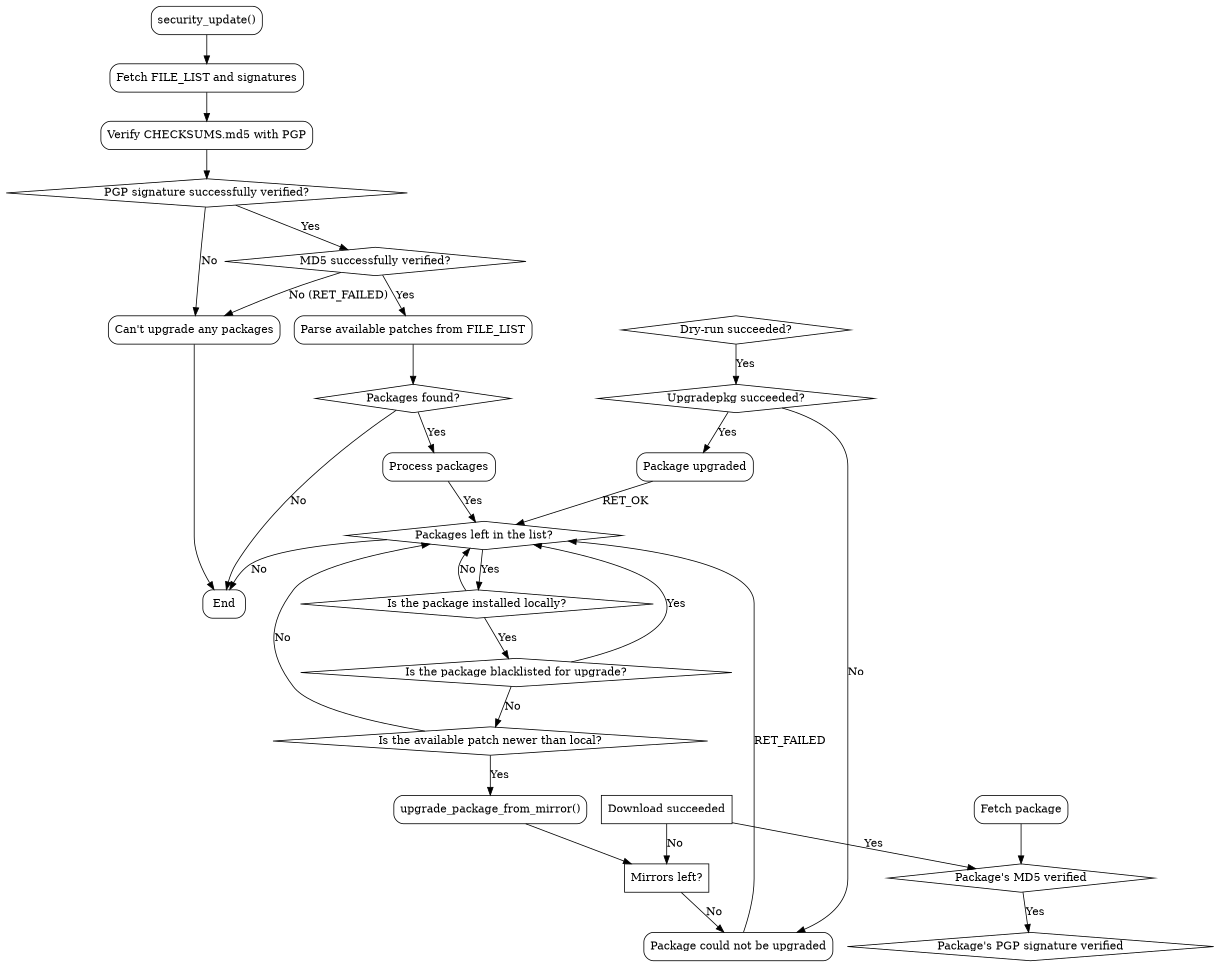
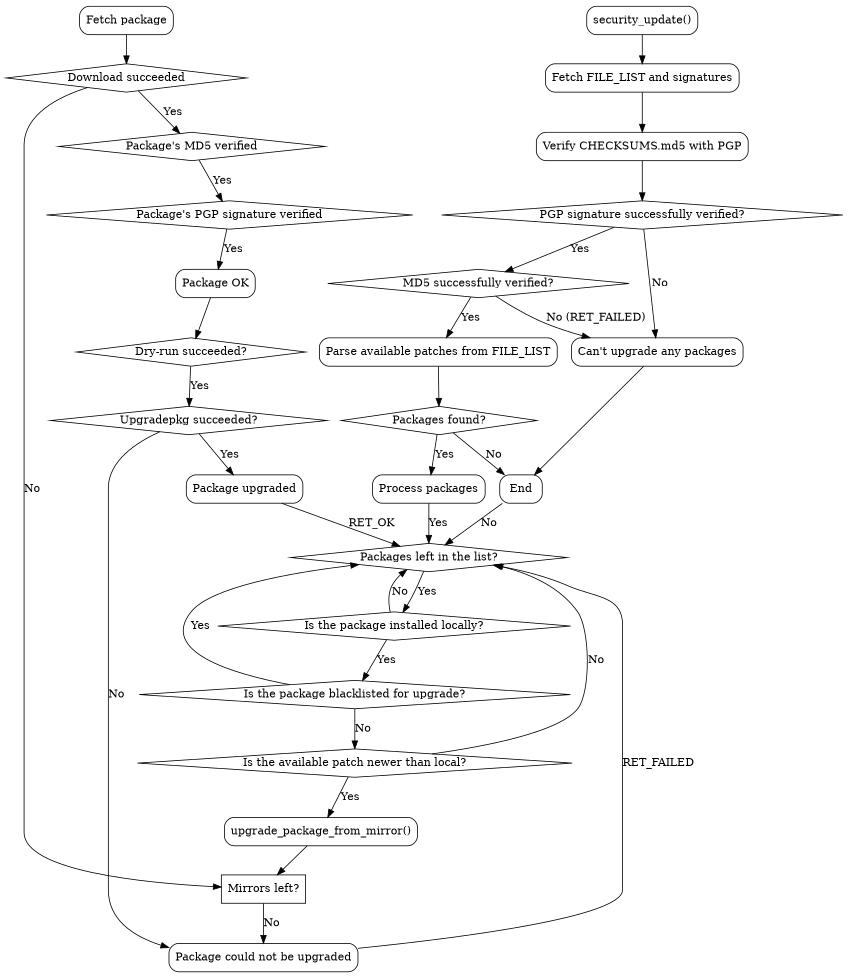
node "Package OK": added
edge "Packages left in the list?" -> "End": reversed
node "Download succeeded": shape box -> diamond
edge "Fetch package" -> "Package's MD5 verified": now "Fetch package" -> "Download succeeded"
